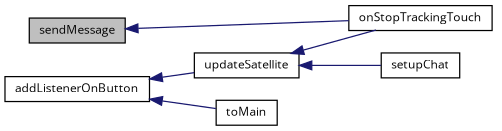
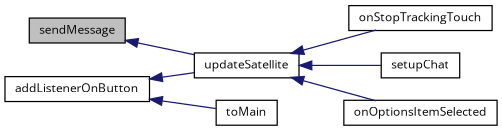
edge "onStopTrackingTouch" -> "sendMessage": now "updateSatellite" -> "sendMessage"
node "onOptionsItemSelected": added
